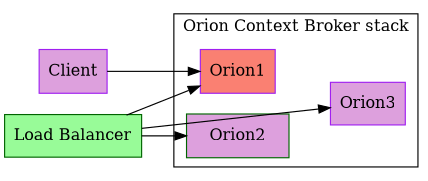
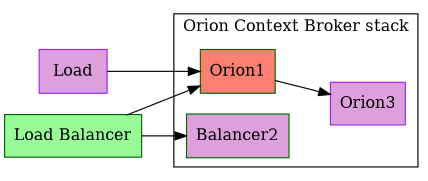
node "Client": label "Client" -> "Load"
node "Orion1": color purple -> darkgreen
edge "Load Balancer" -> "Orion3": now "Orion1" -> "Orion3"
node "Orion2": label "Orion2" -> "Balancer2"
